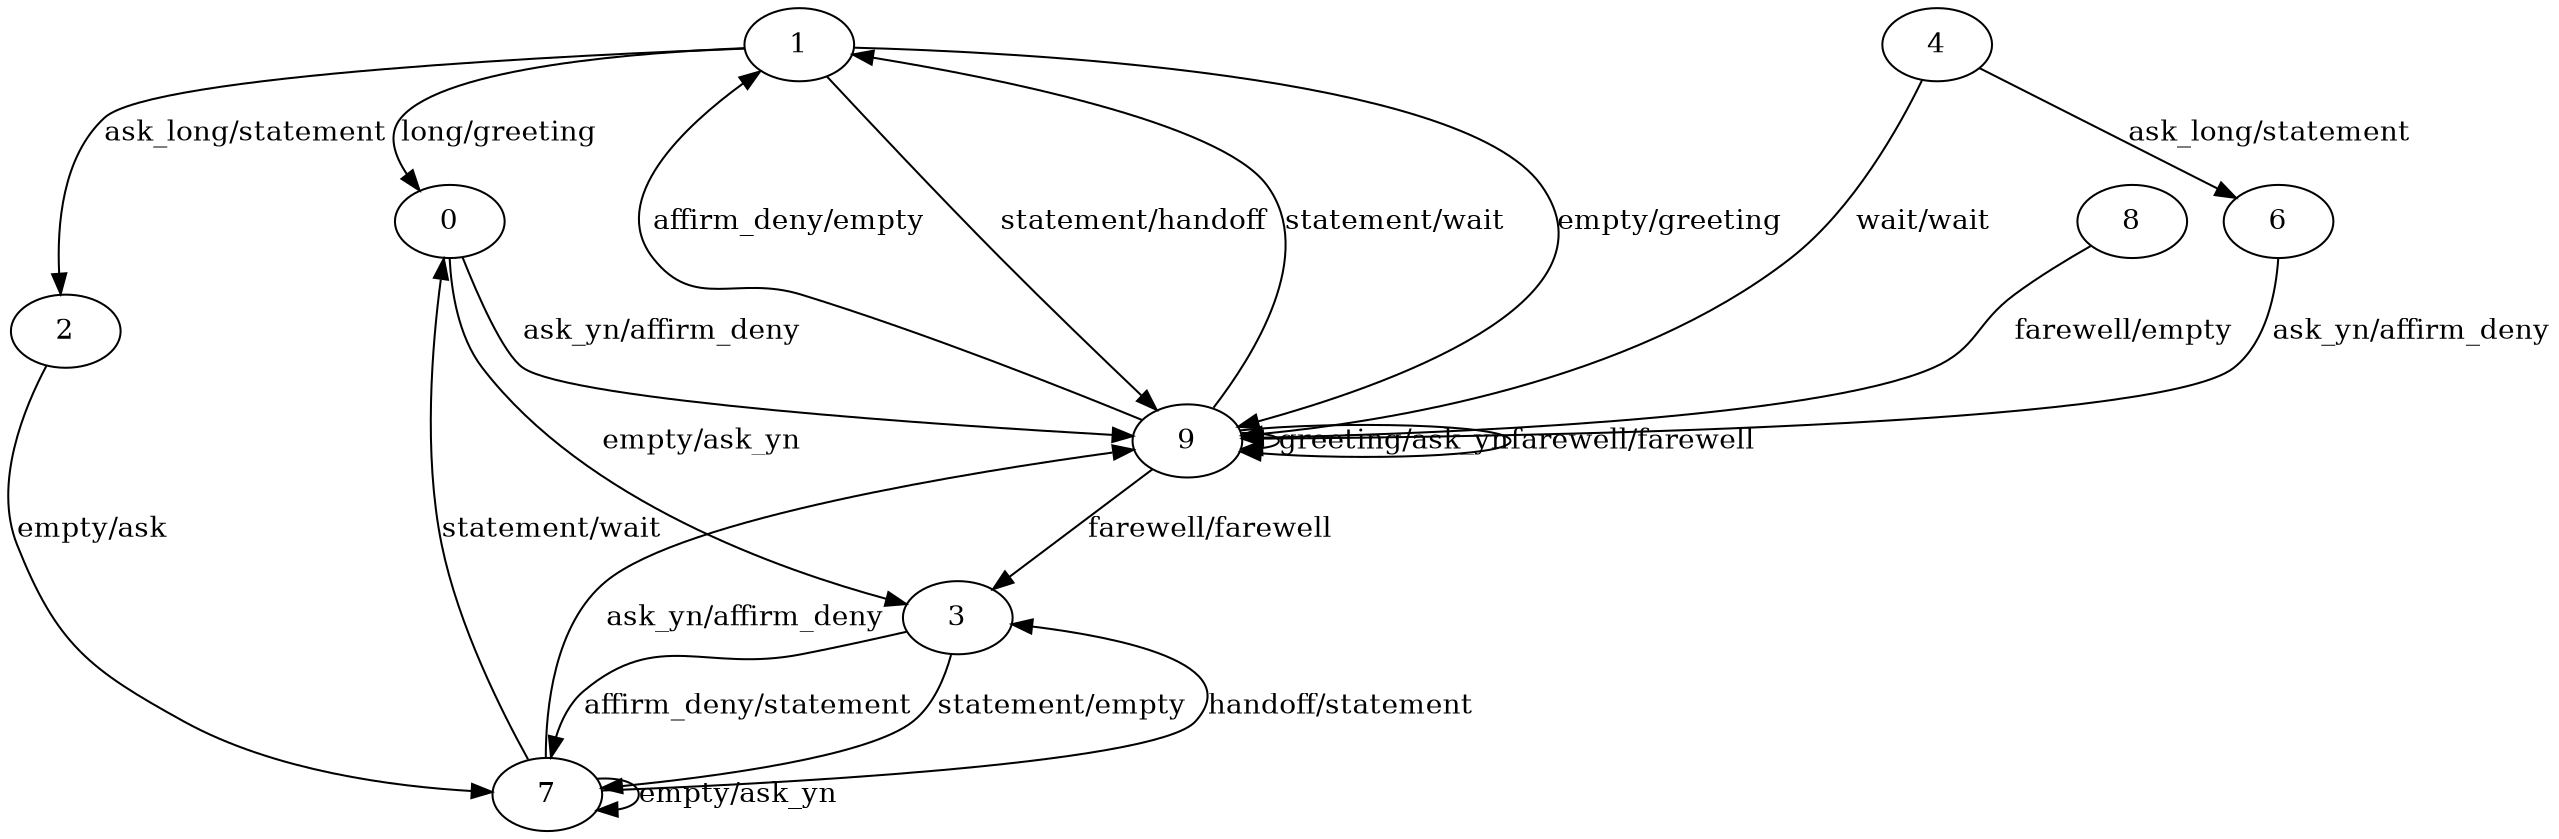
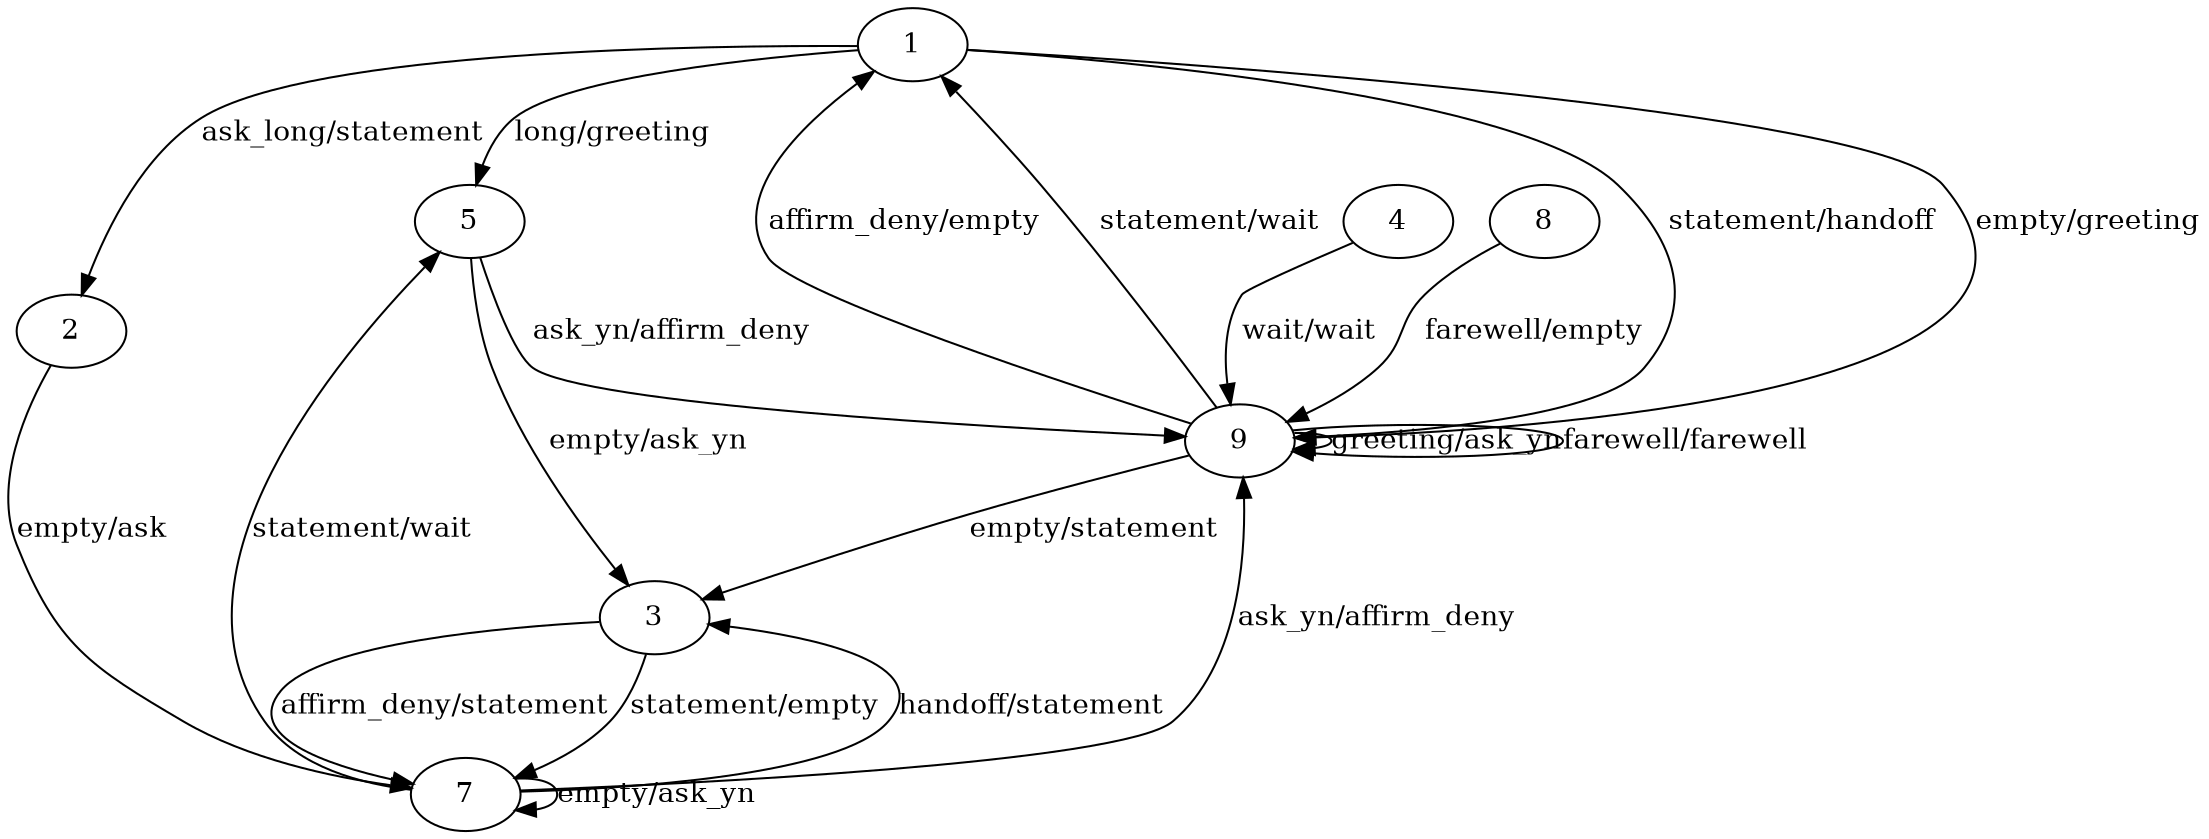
node "0": label "0" -> "5"
node "6": removed
edge "9" -> "3": label "farewell/farewell" -> "empty/statement"
